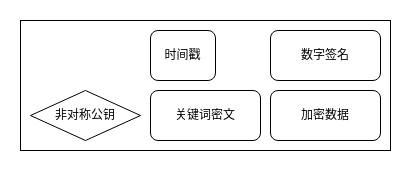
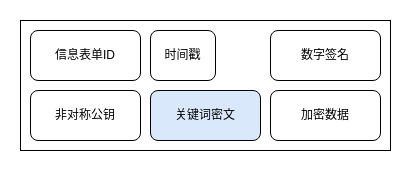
node "信息表单ID": added
node "非对称公钥": shape diamond -> rounded rectangle
node "关键词密文": fillcolor #ffffff -> #dae8fc
